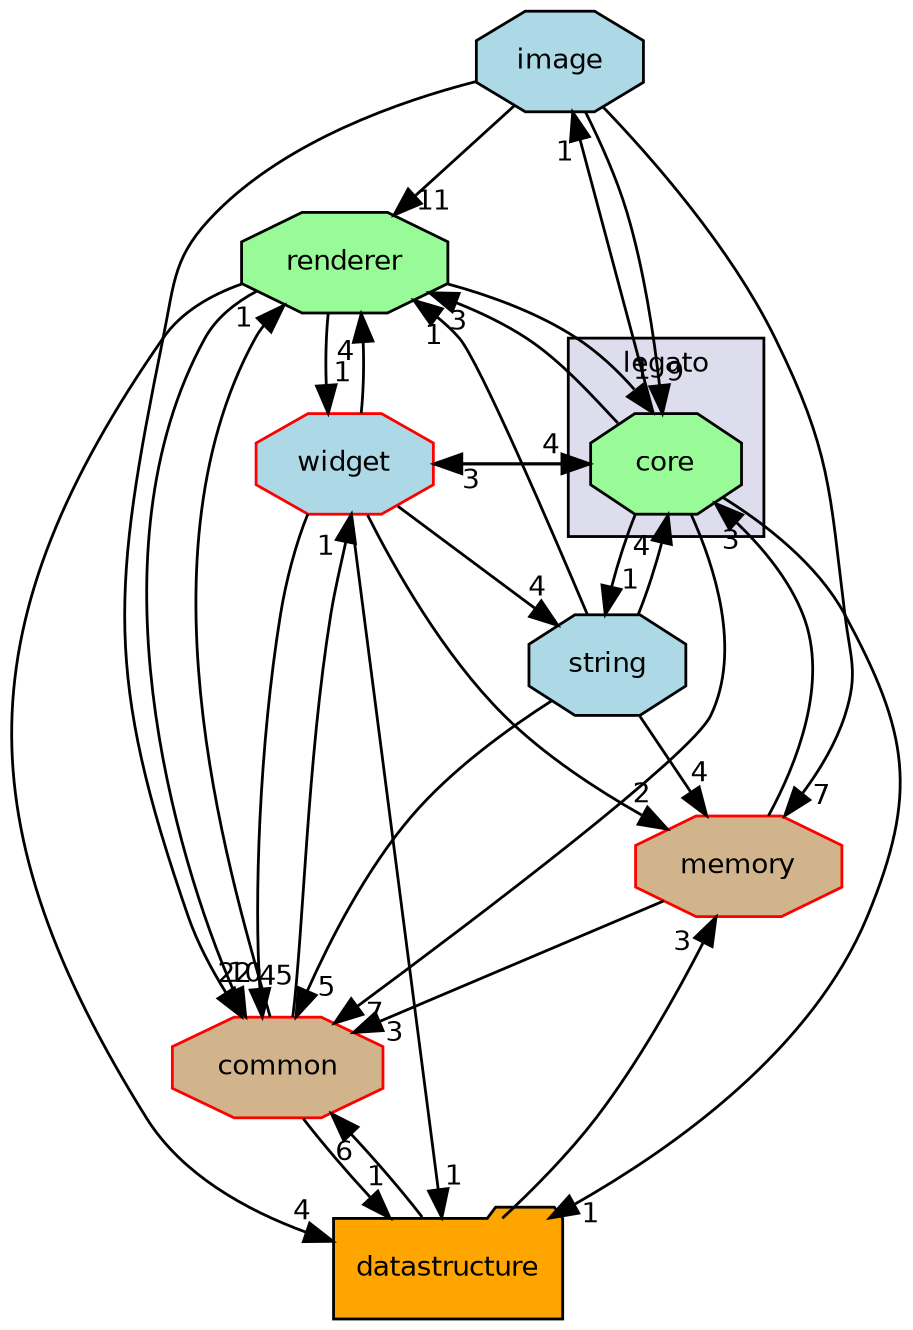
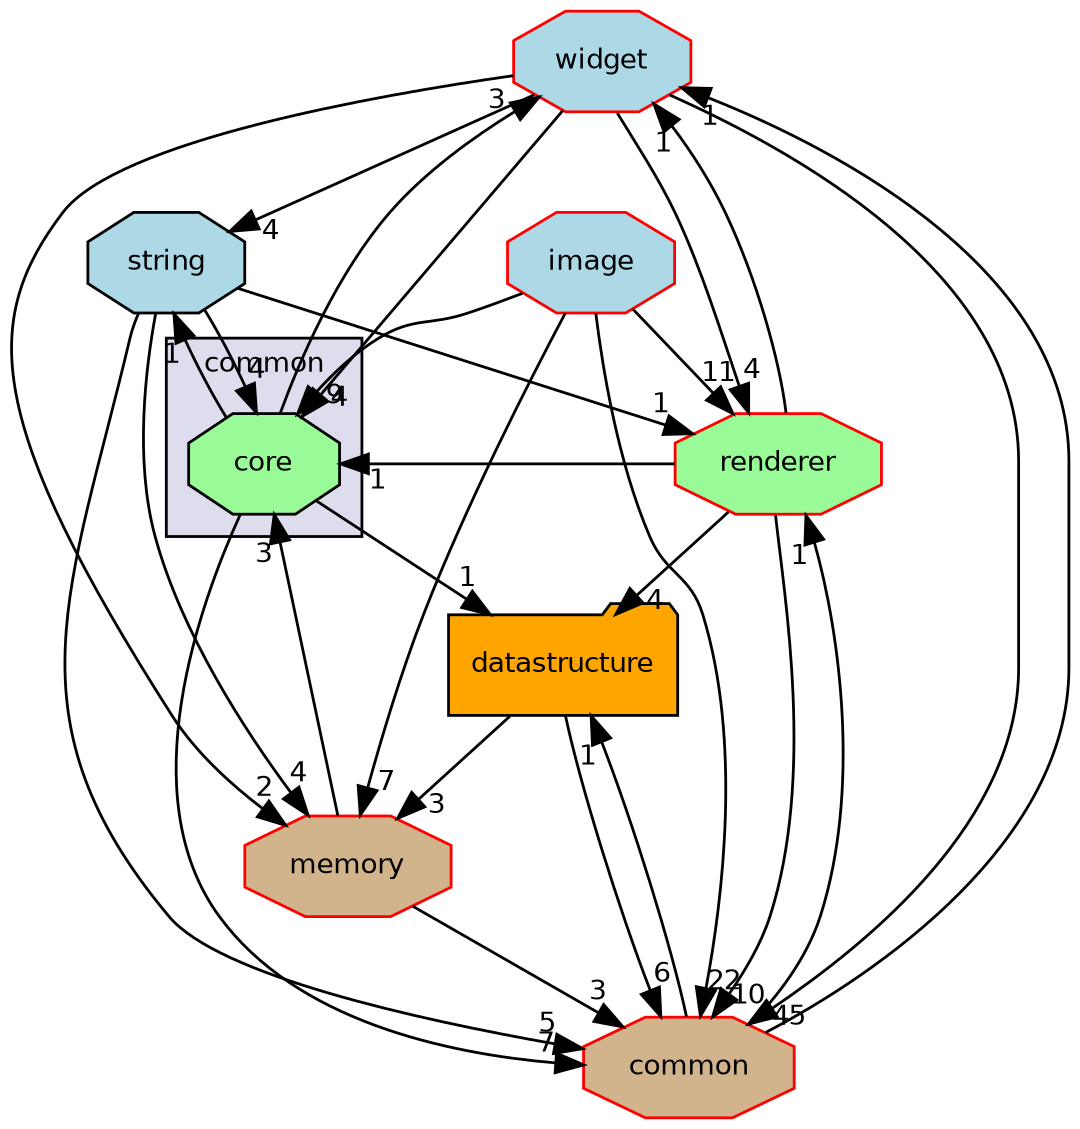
node "image": color black -> red
node "renderer": color black -> red
edge "core" -> "image": removed
edge "core" -> "renderer": removed
cluster "legato": label "legato" -> "common"
edge "widget" -> "datastructure": removed
